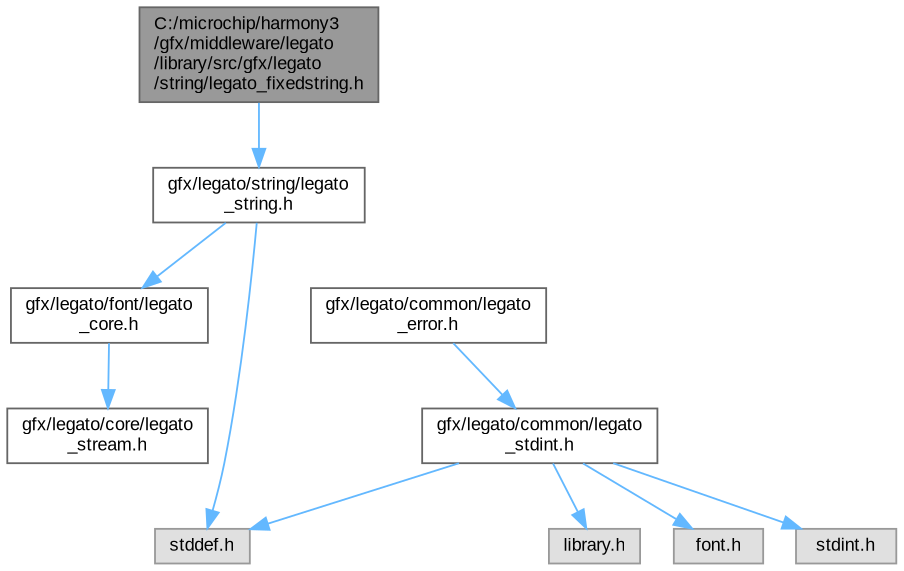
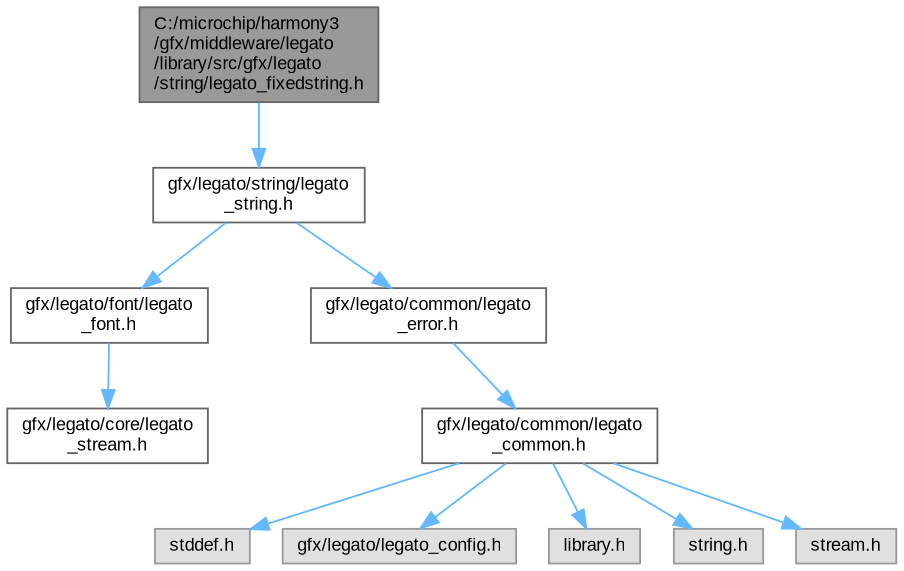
node "gfx/legato/font/legato _core.h": label "gfx/legato/font/legato _core.h" -> "gfx/legato/font/legato _font.h"
edge "gfx/legato/string/legato _string.h" -> "stddef.h": now "gfx/legato/string/legato _string.h" -> "gfx/legato/common/legato _error.h"
node "gfx/legato/common/legato _stdint.h": label "gfx/legato/common/legato _stdint.h" -> "gfx/legato/common/legato _common.h"
node "gfx/legato/legato_config.h": added
node "font.h": label "font.h" -> "string.h"
node "stdint.h": label "stdint.h" -> "stream.h"
